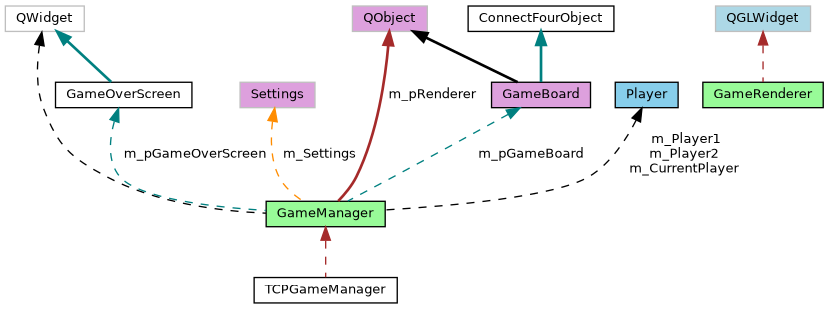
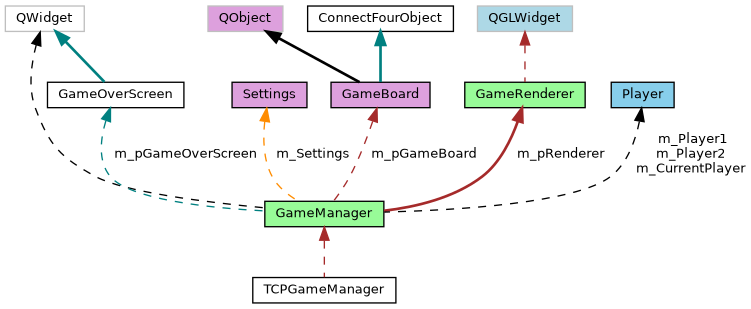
node "Settings": color grey75 -> black
edge "GameManager" -> "QObject": now "GameManager" -> "GameRenderer"
edge "GameManager" -> "GameBoard": color teal -> brown
